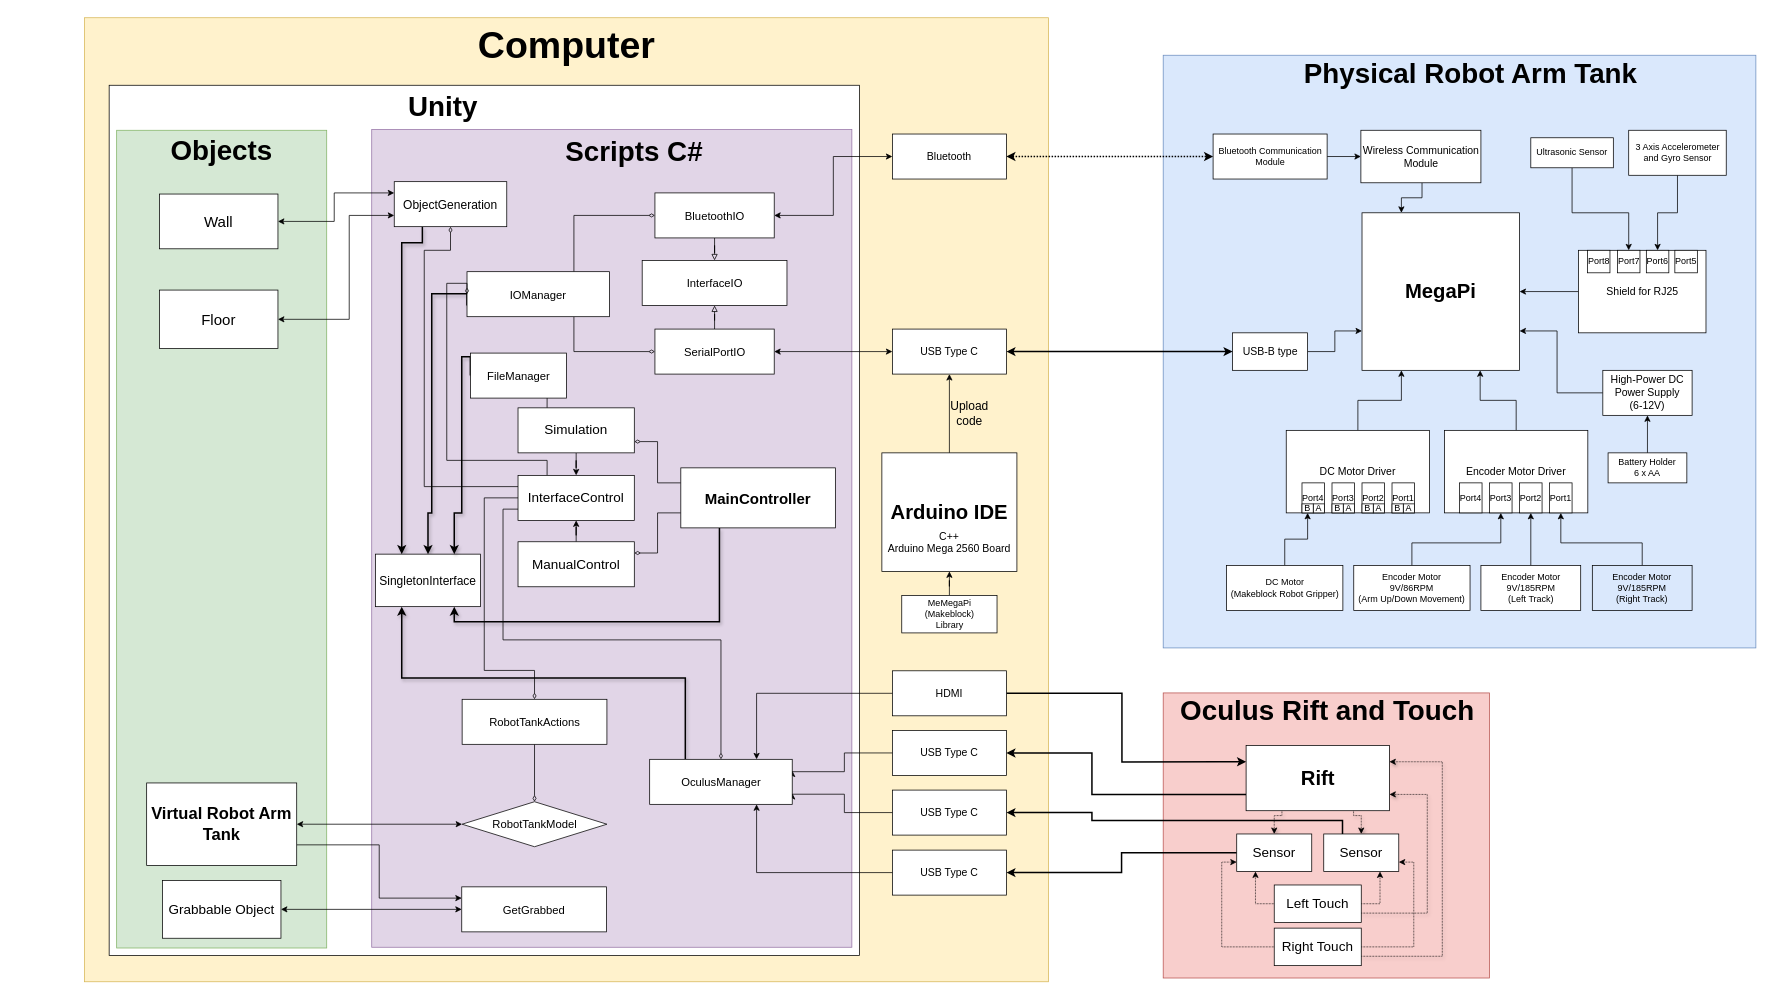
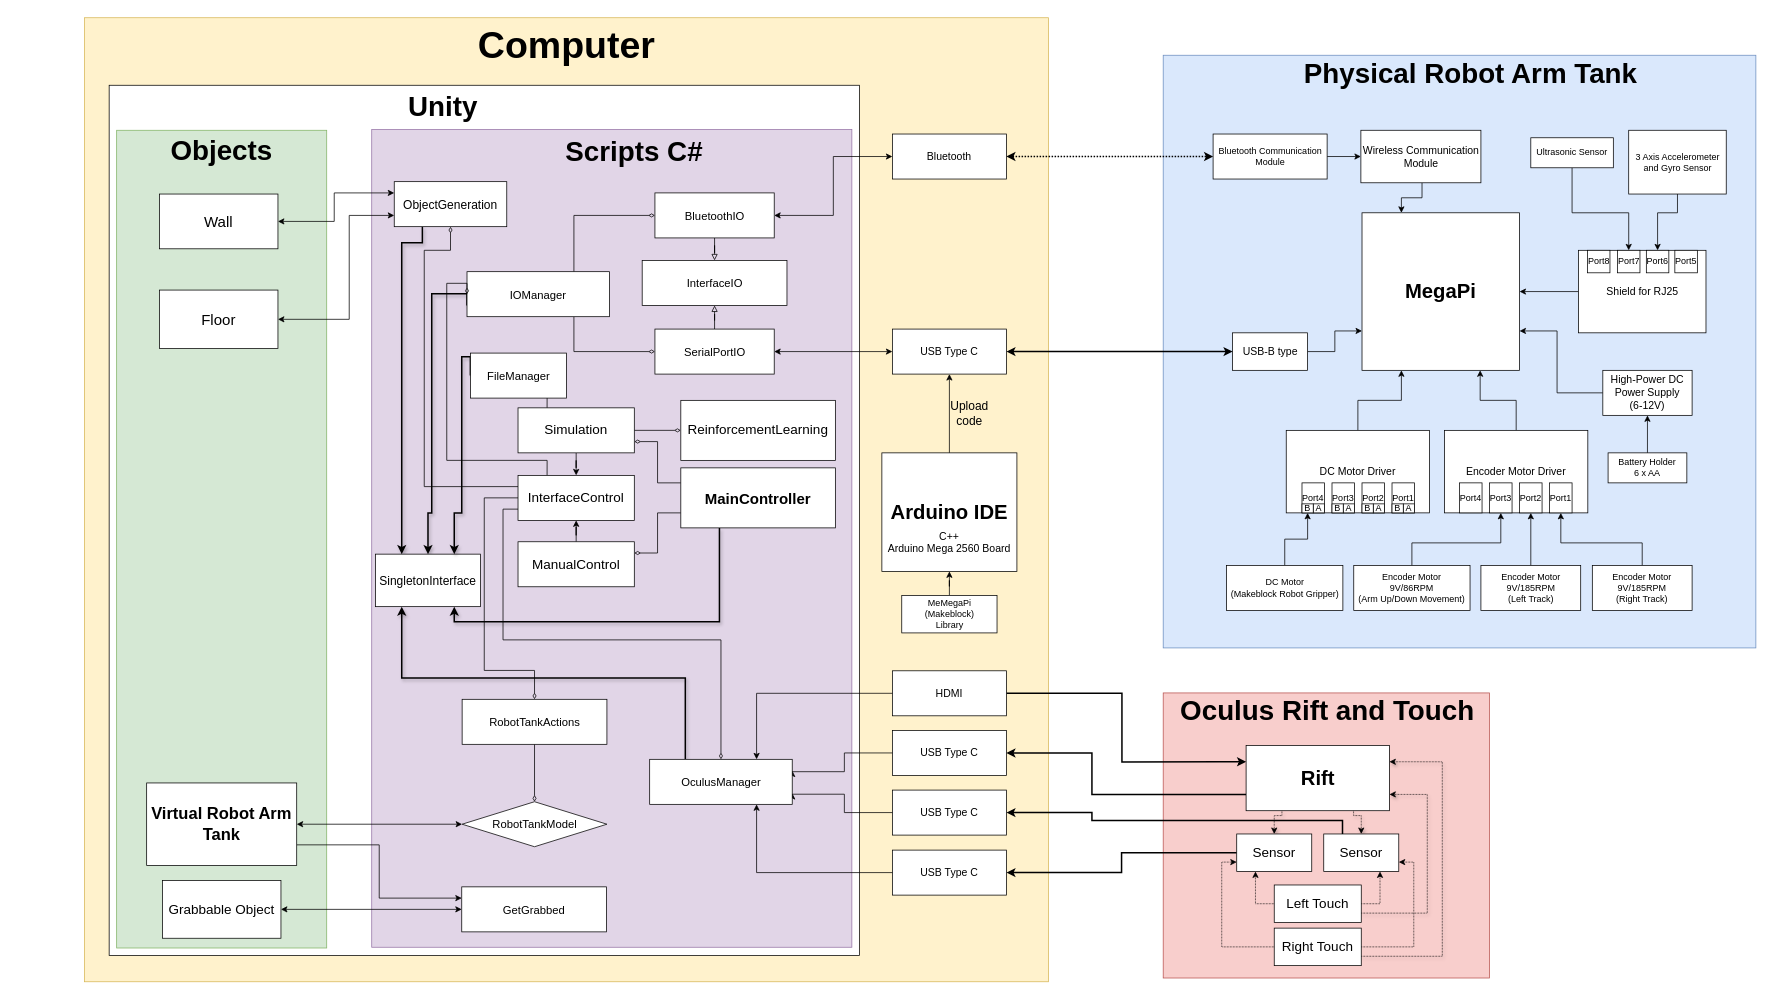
node "3 Axis Accelerometer and Gyro Sensor": size 98x45 -> 98x64
edge "Simulation" -> "ReinforcementLearning": added
node "ReinforcementLearning": added
node "Encoder Motor 9V/185RPM (Right Track)": fillcolor #dae8fc -> #ffffff
